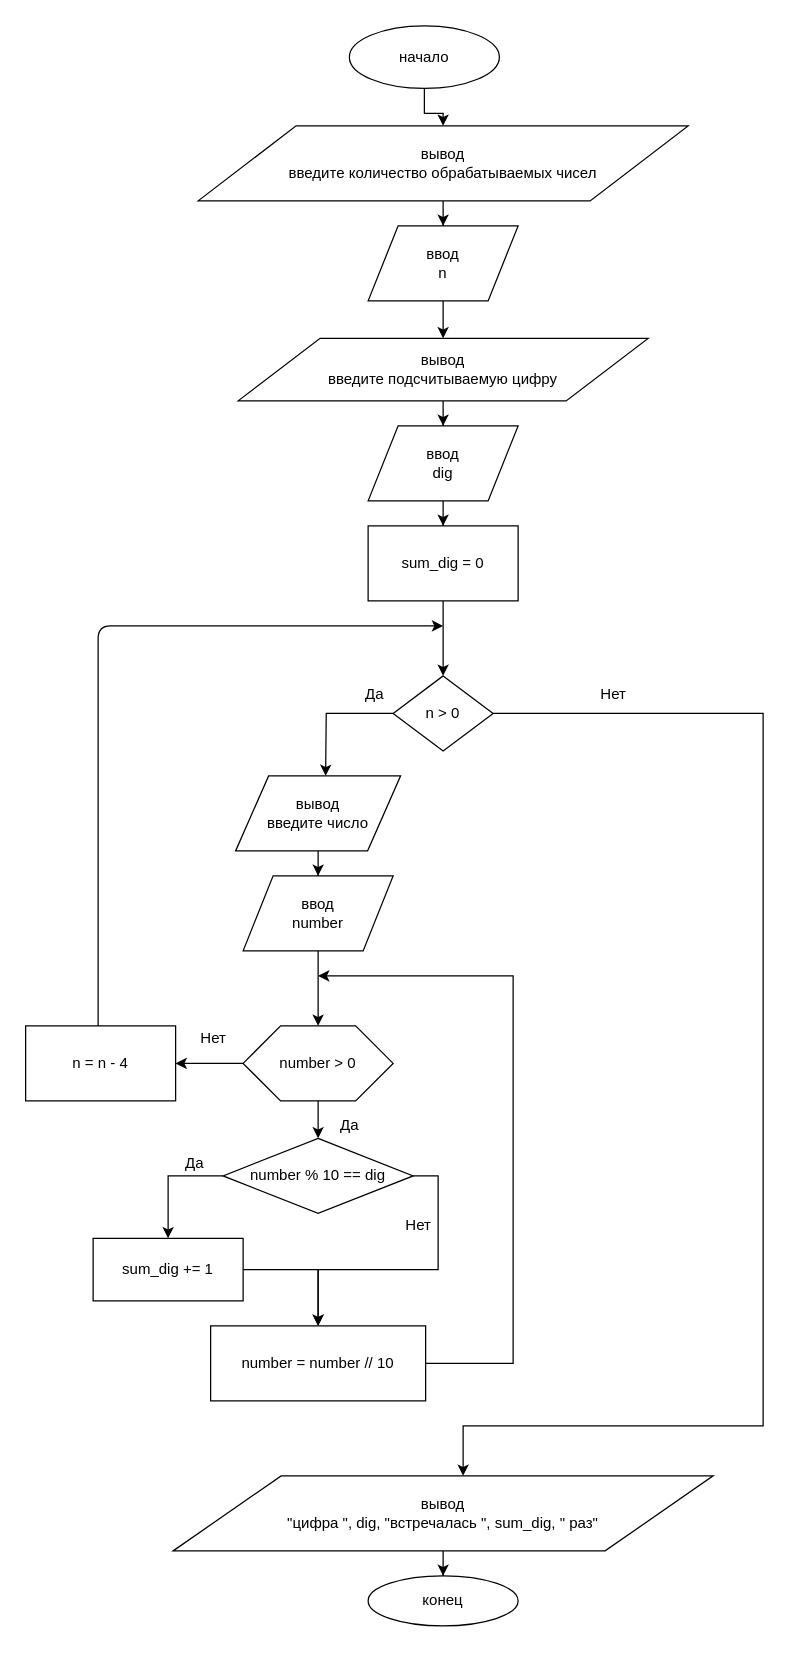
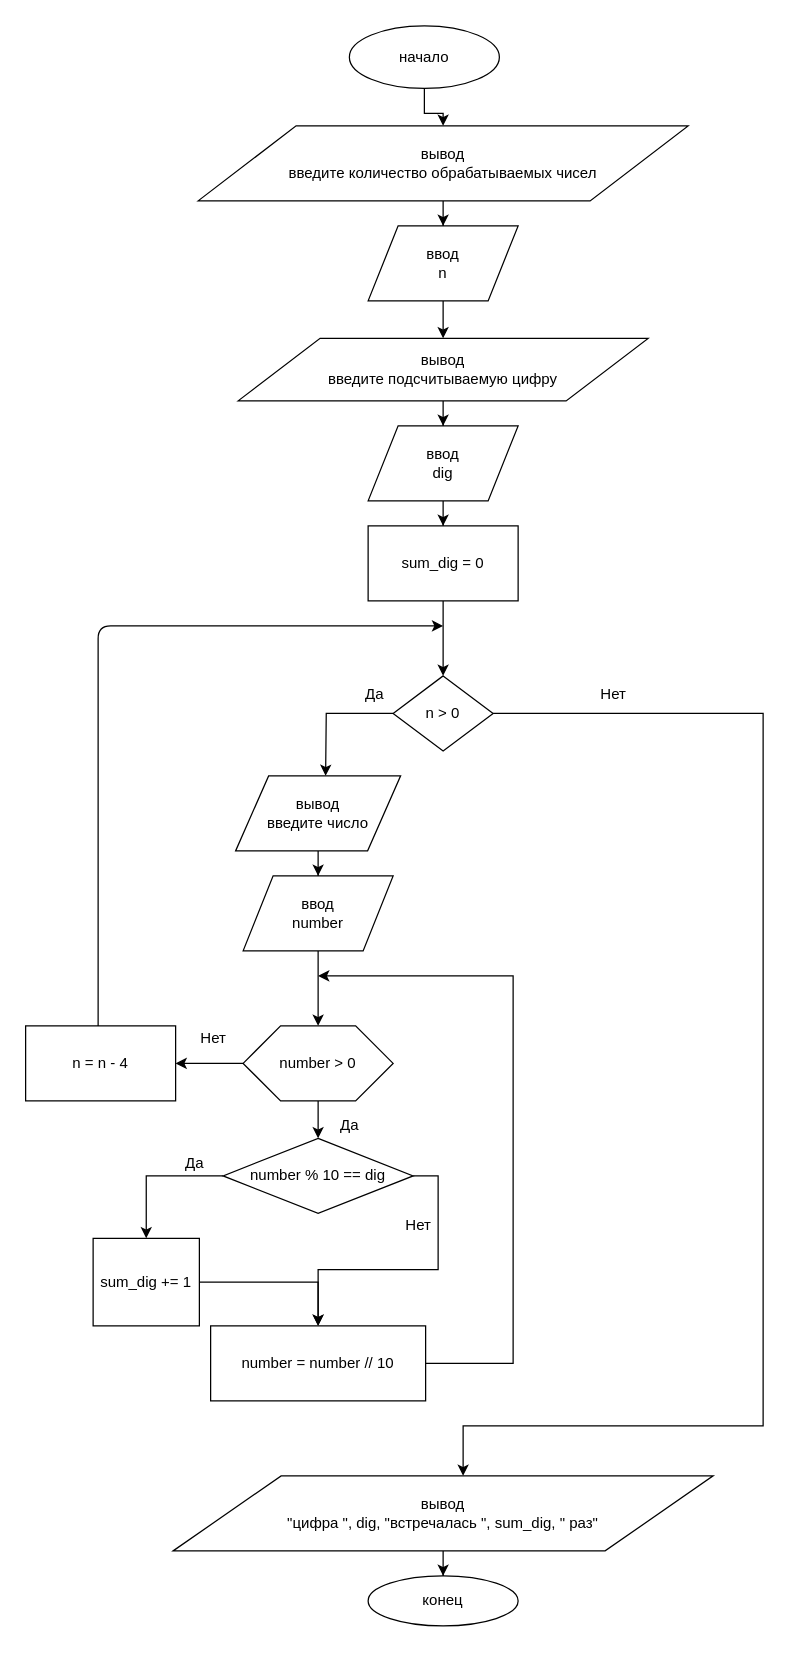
node "sum_dig += 1": size 150x63 -> 106x88
